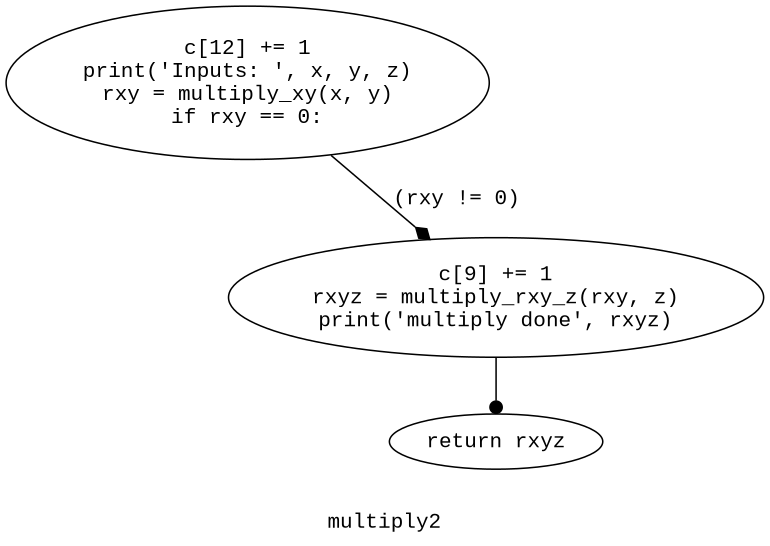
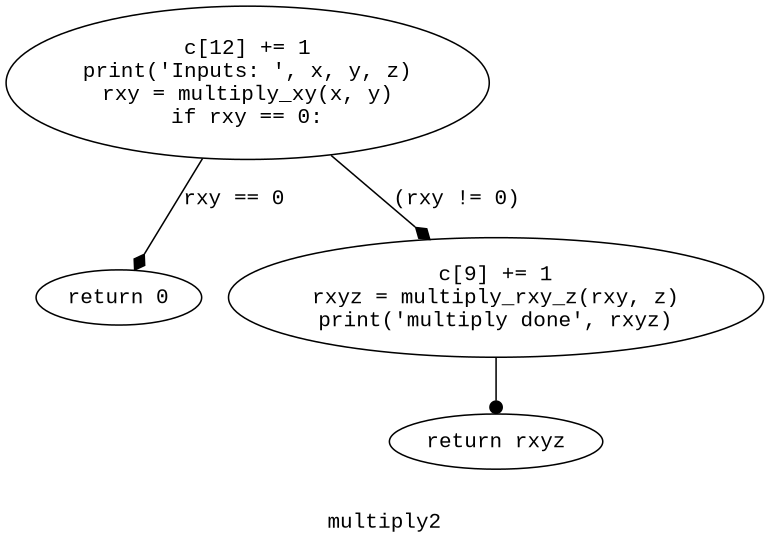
node "return 0": added
